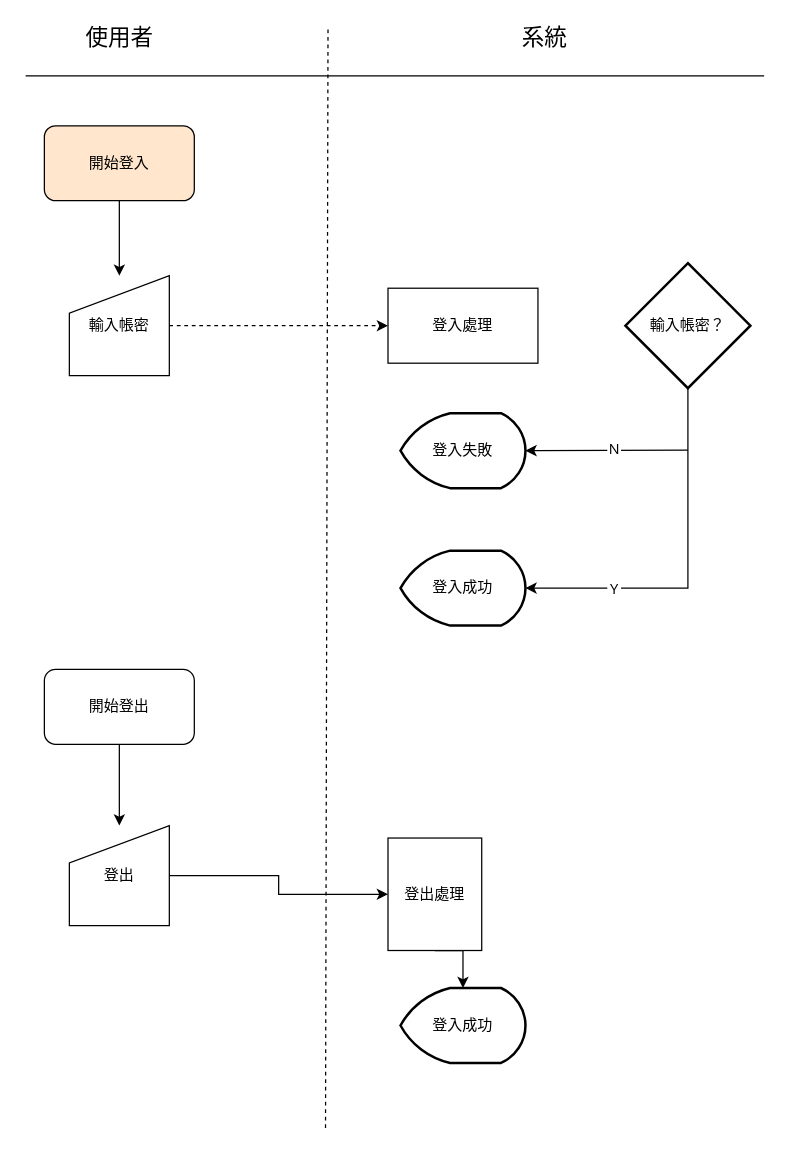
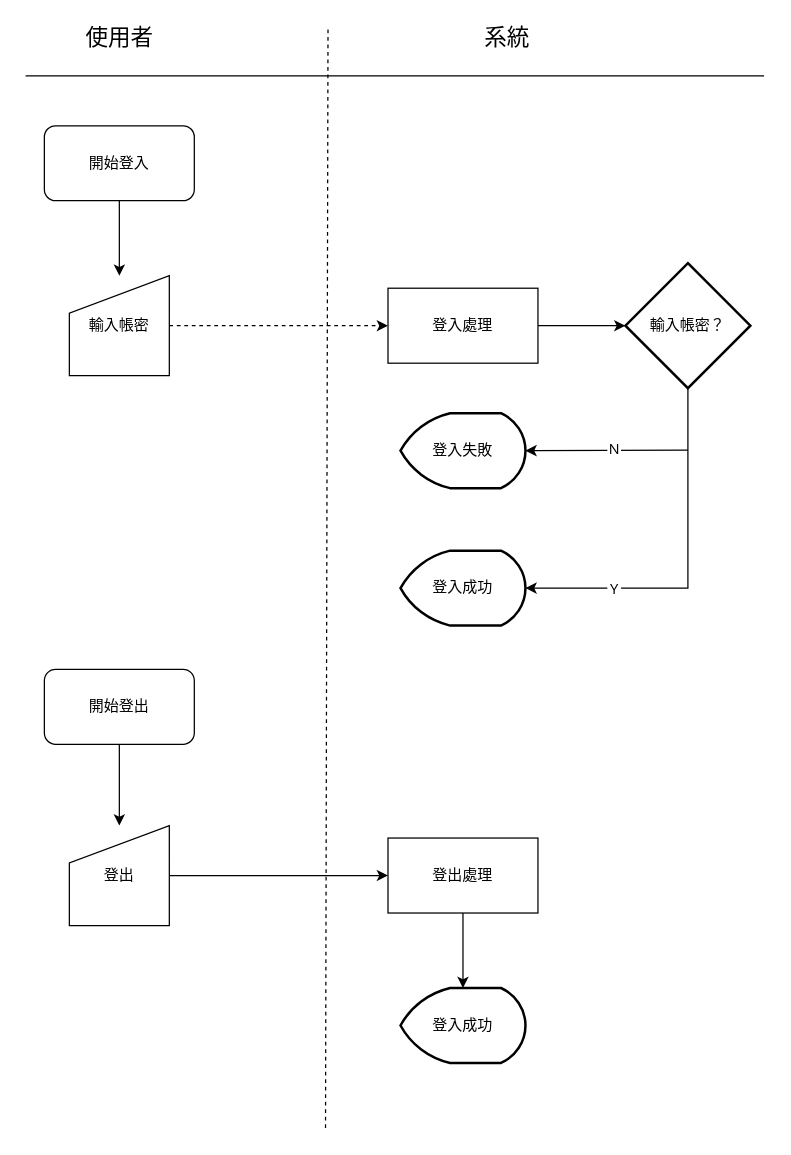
node "系統": moved (544, 38) -> (507, 38)
node "開始登入": fillcolor #ffe6cc -> #ffffff
edge "登入處理" -> "輸入帳密？": added
node "登出處理": size 94x113 -> 150x75
